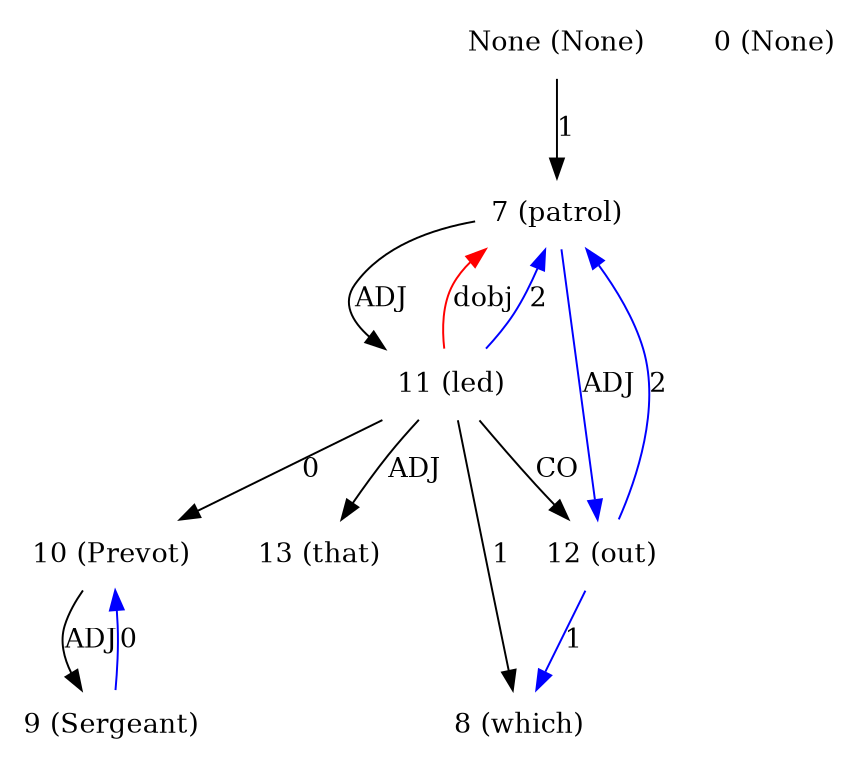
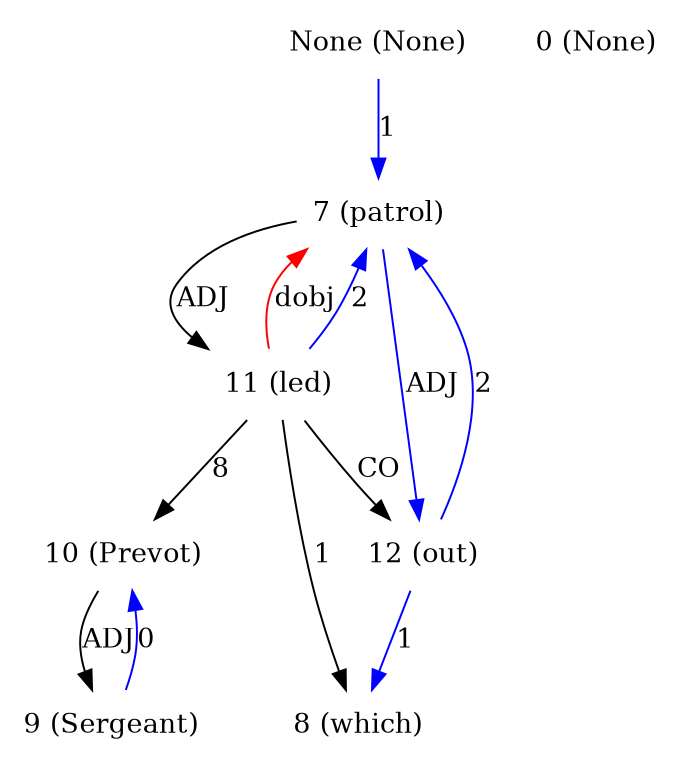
edge "None (None)" -> "7 (patrol)": color black -> blue
edge "11 (led)" -> "10 (Prevot)": label "0" -> "8"
node "13 (that)": removed
